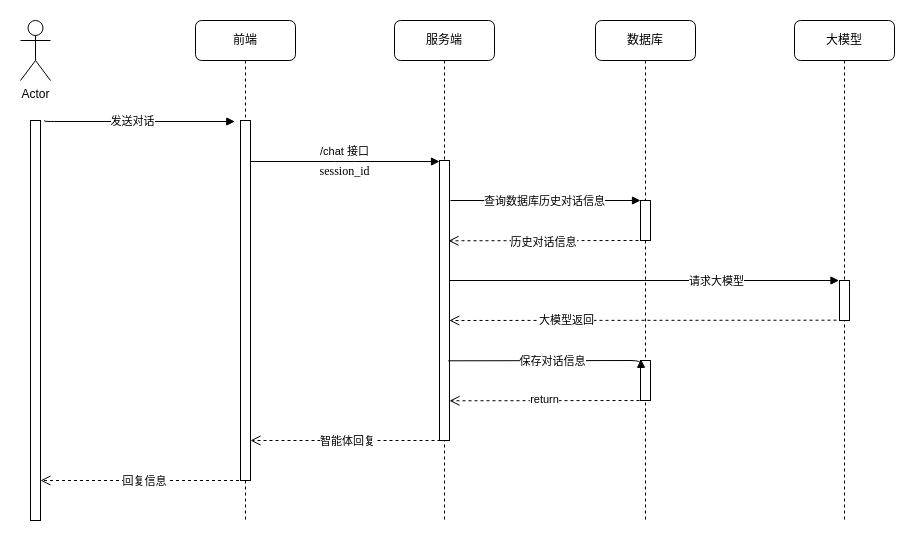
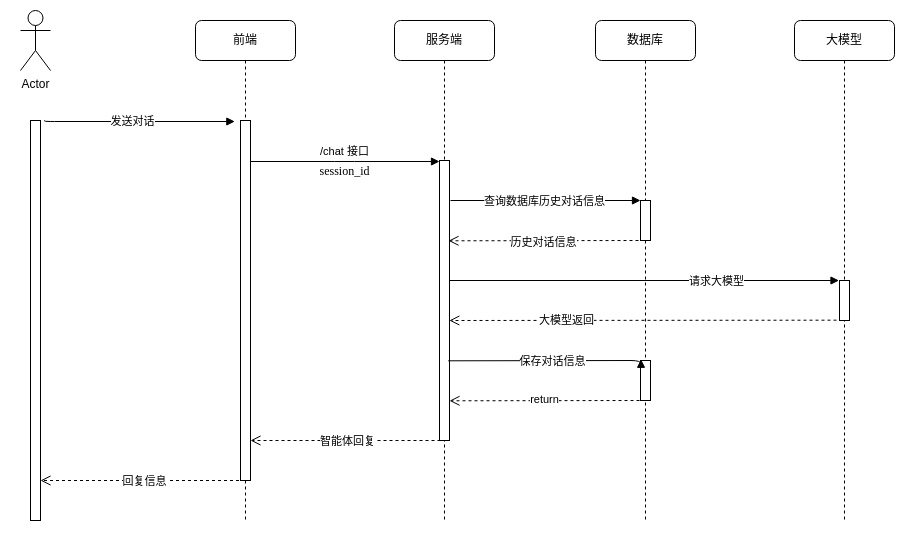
node "Actor": moved (36, 51) -> (36, 41)
